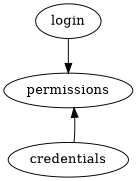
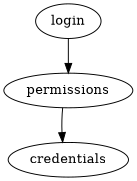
edge "credentials" -> "permissions": reversed
